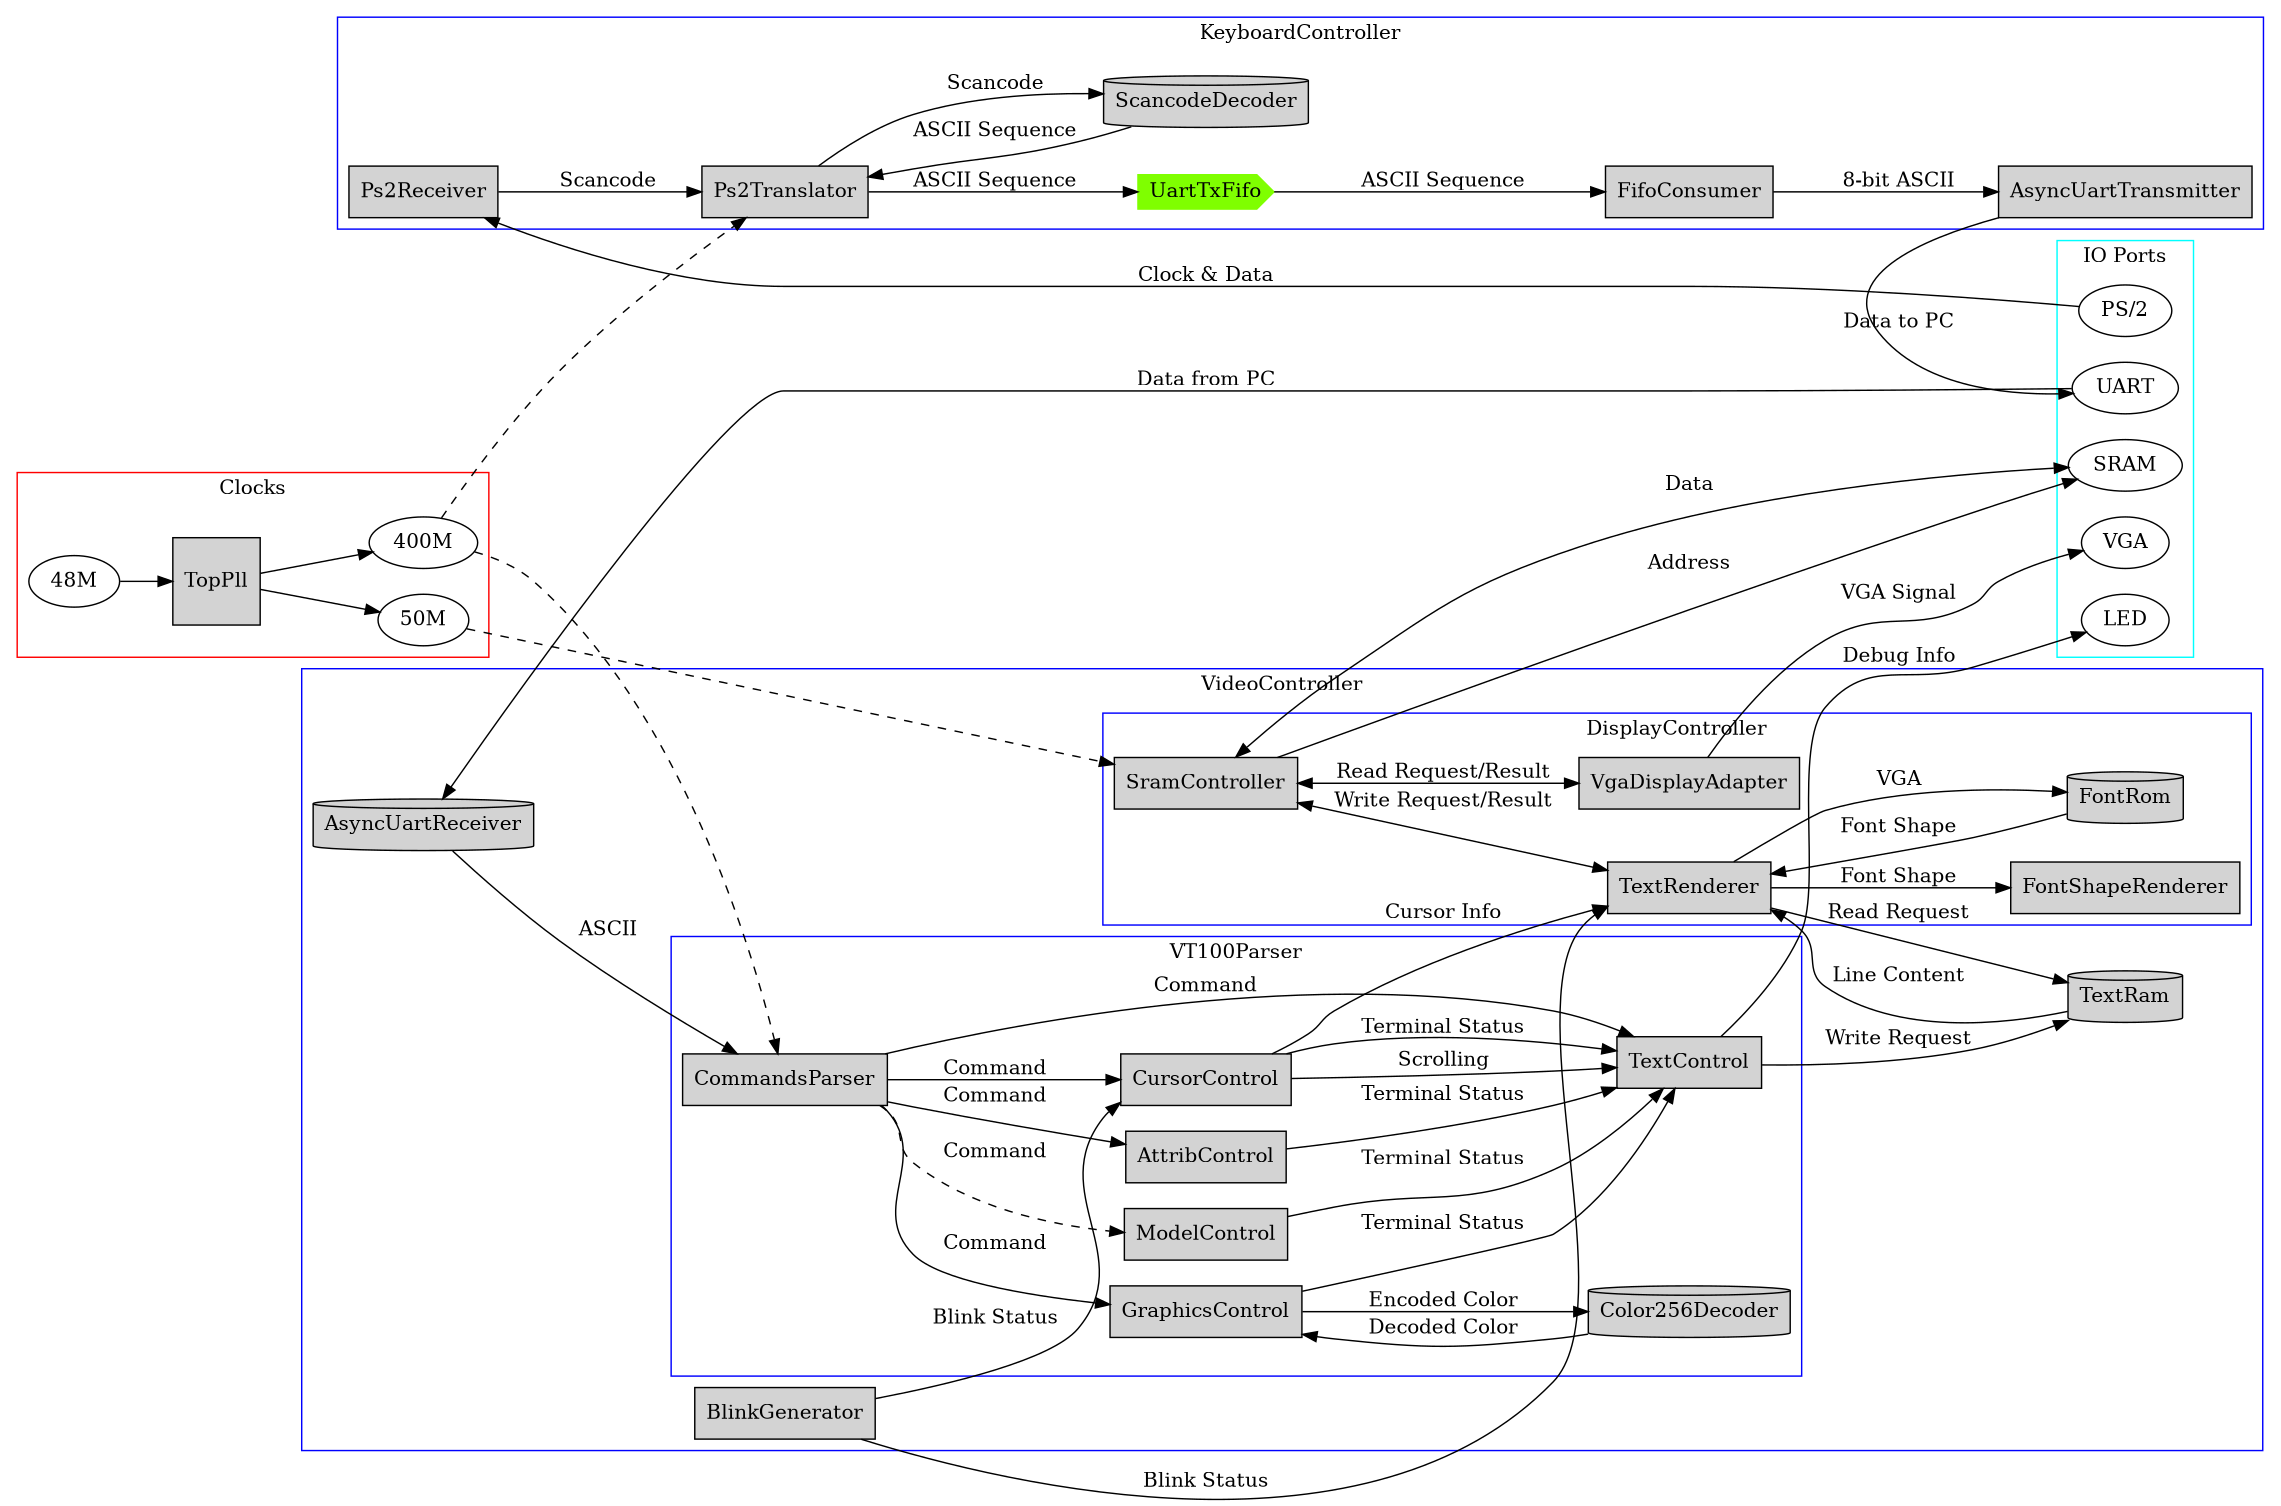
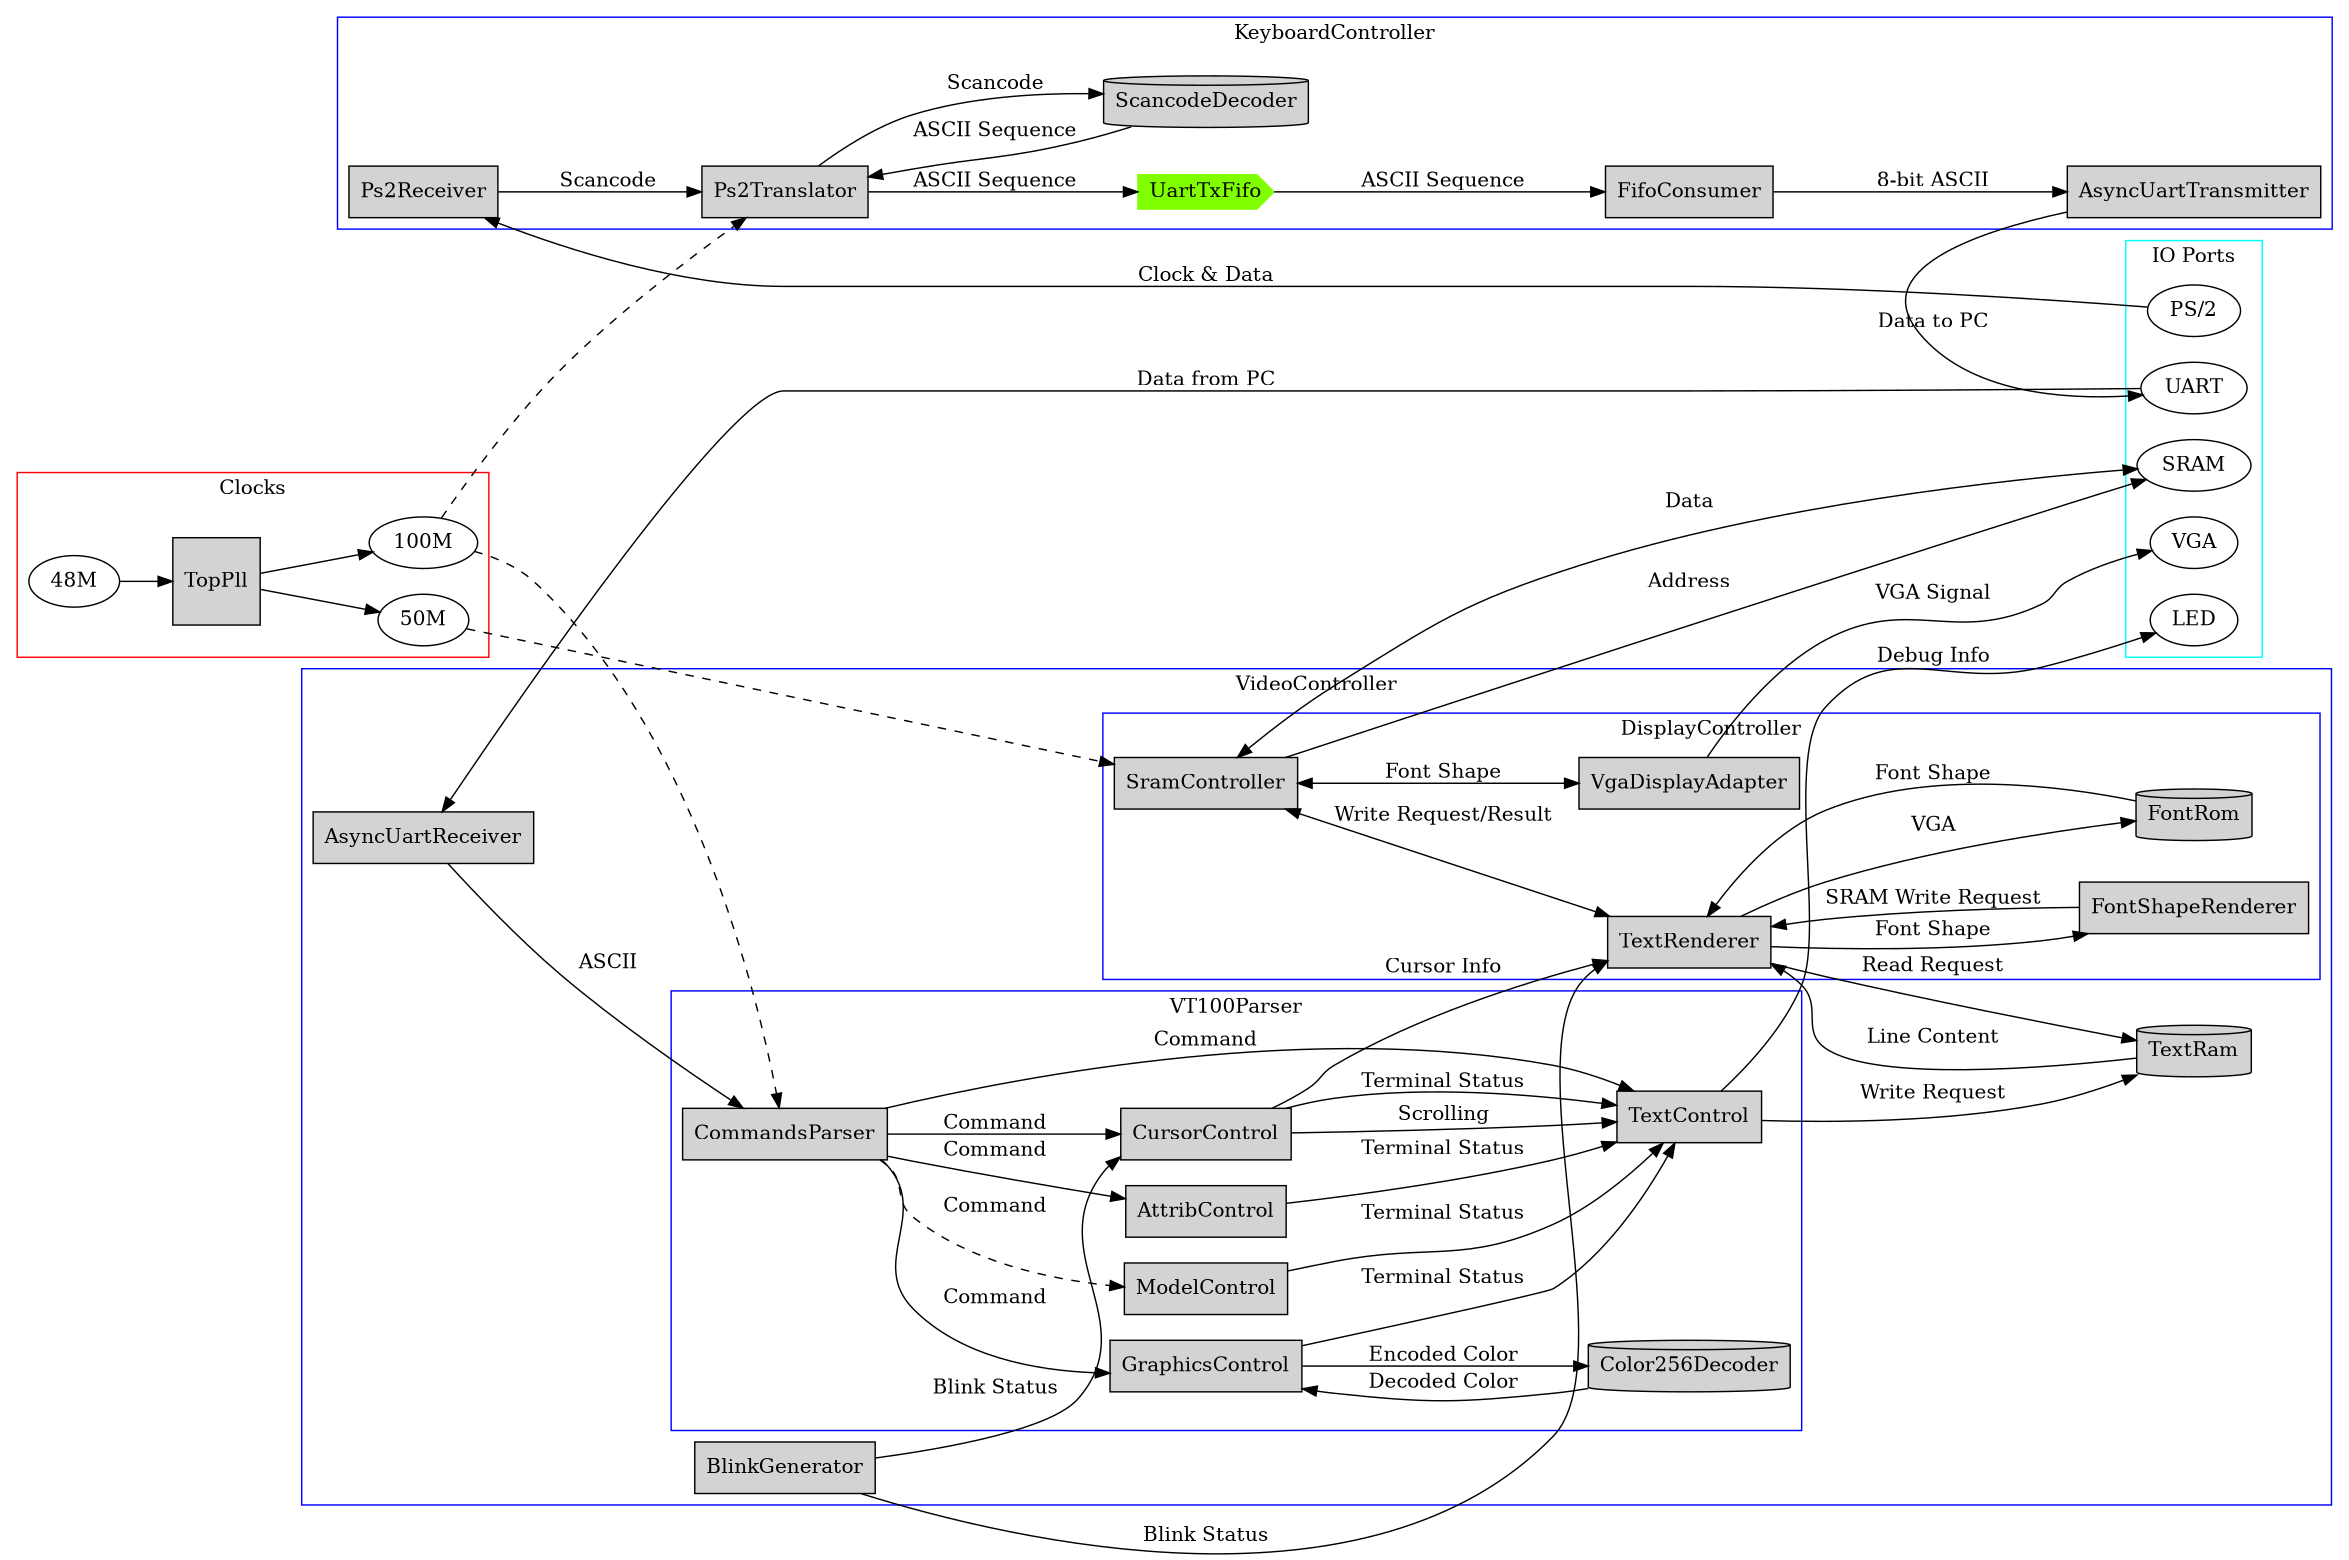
node "400M": label "400M" -> "100M"
edge "SramController" -- "VgaDisplayAdapter": label "Read Request/Result" -> "Font Shape"
node "AsyncUartReceiver": shape cylinder -> box
edge "FontShapeRenderer" -> "TextRenderer": added, label "SRAM Write Request"
